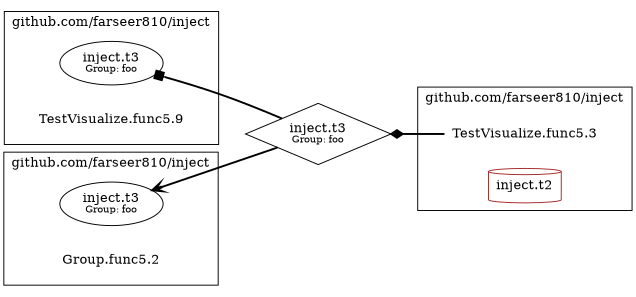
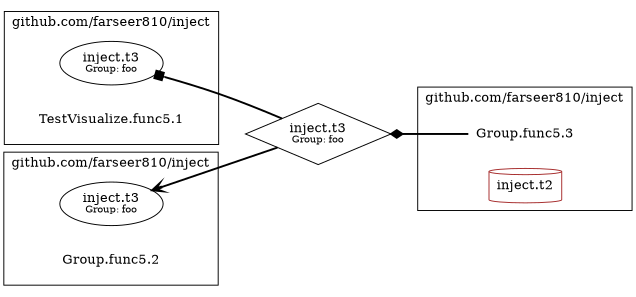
node "TestVisualize.func5.9": label "TestVisualize.func5.9" -> "TestVisualize.func5.1"
node "TestVisualize.func5.3": label "TestVisualize.func5.3" -> "Group.func5.3"
